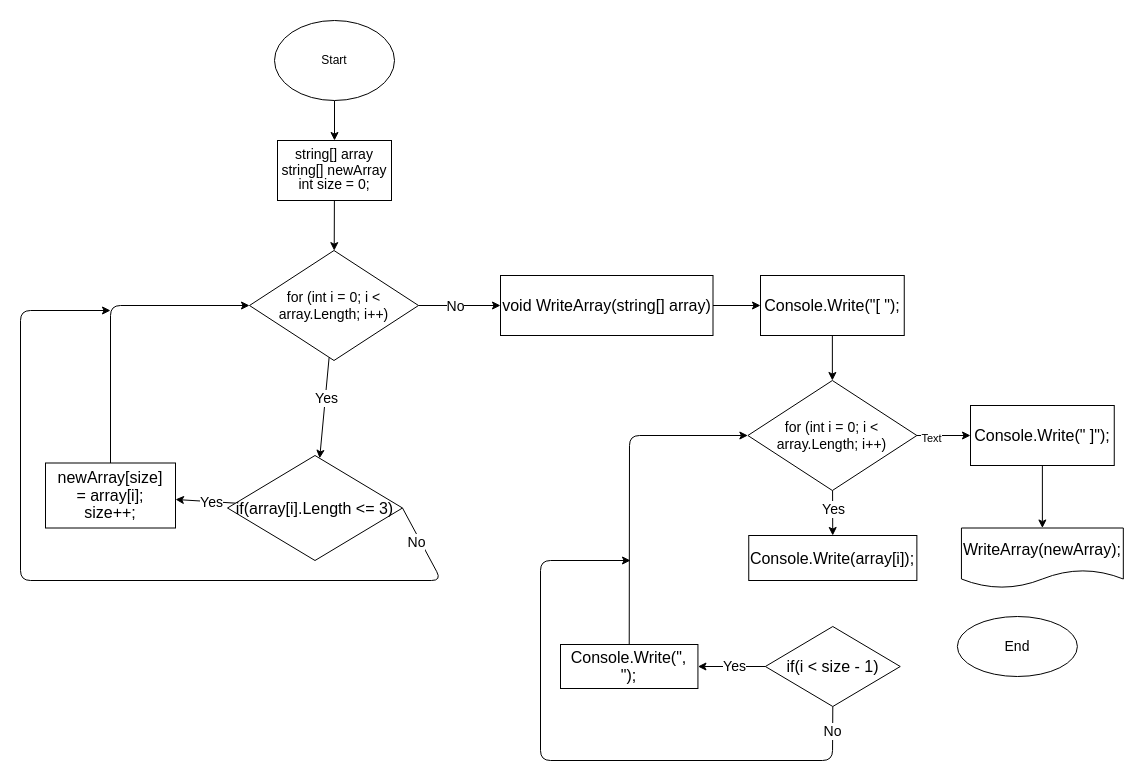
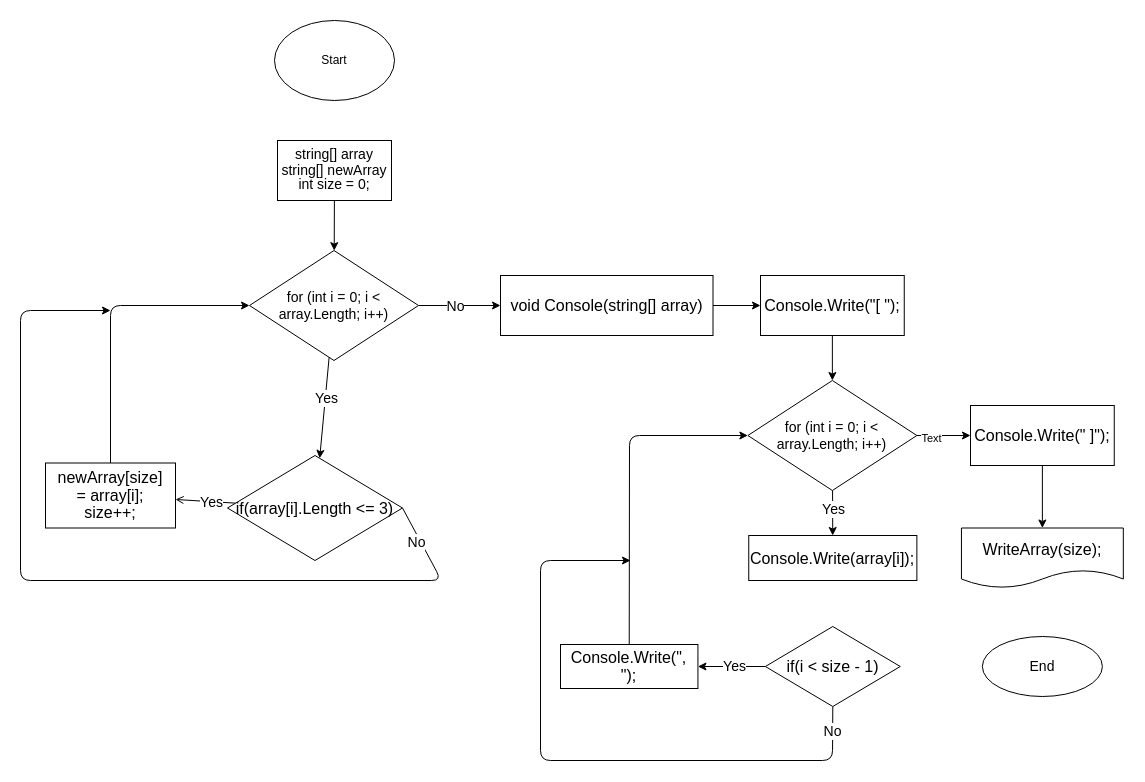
edge "Start" -> "string[] array string[] newArray int size = 0;": removed
node "void WriteArray(string[] array)": label "void WriteArray(string[] array)" -> "void Console(string[] array)"
edge "if(array[i].Length <= 3)" -> "newArray[size] = array[i]; size++;": arrowhead classic -> open
node "WriteArray(newArray);": label "WriteArray(newArray);" -> "WriteArray(size);"
node "End": moved (1017, 647) -> (1042, 667)
